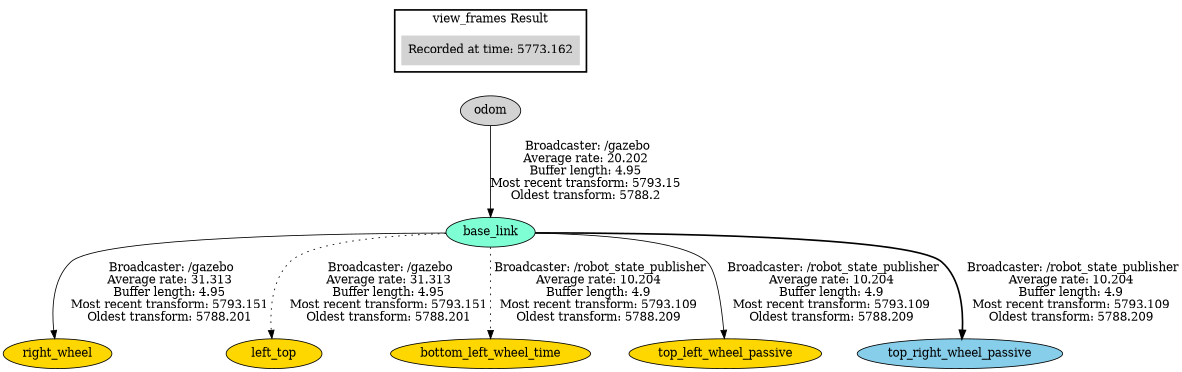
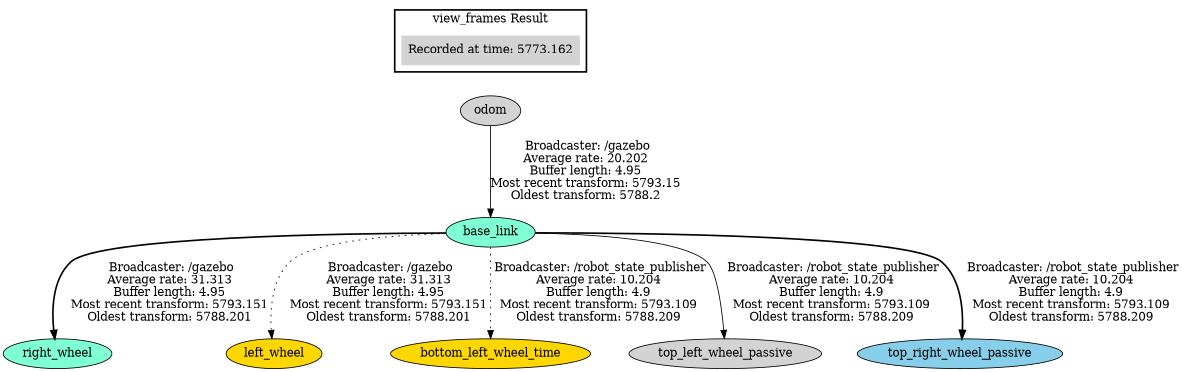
edge "base_link" -> "right_wheel": style solid -> bold
node "right_wheel": fillcolor gold -> aquamarine
node "left_top": label "left_top" -> "left_wheel"
node "top_left_wheel_passive": fillcolor gold -> lightgrey
